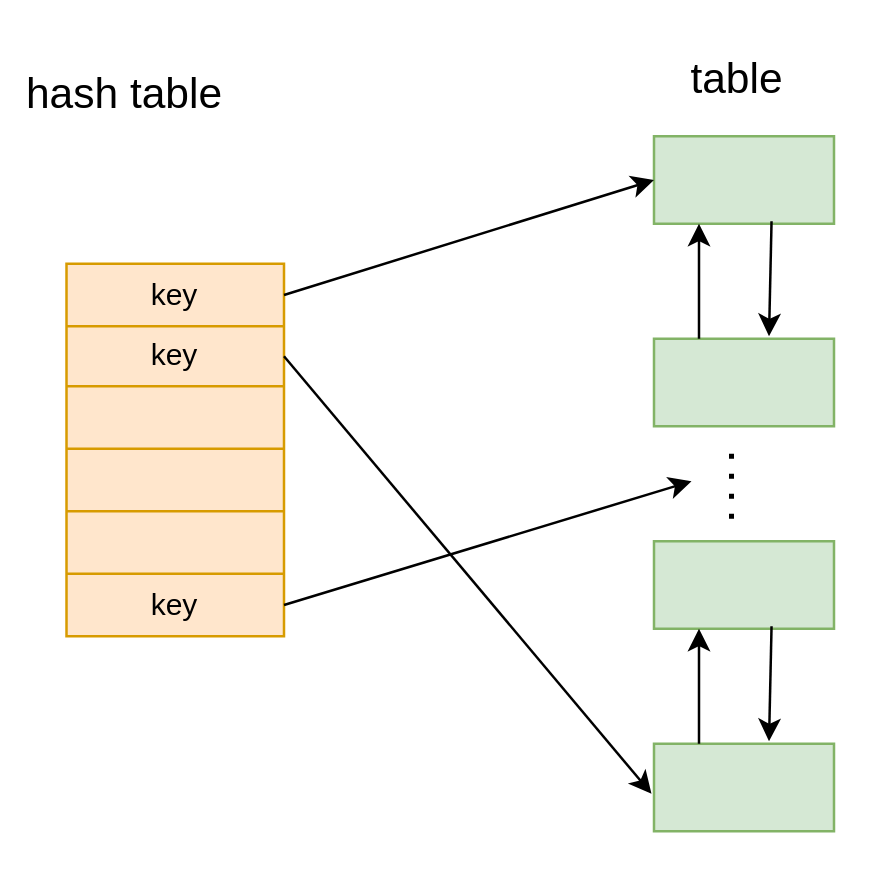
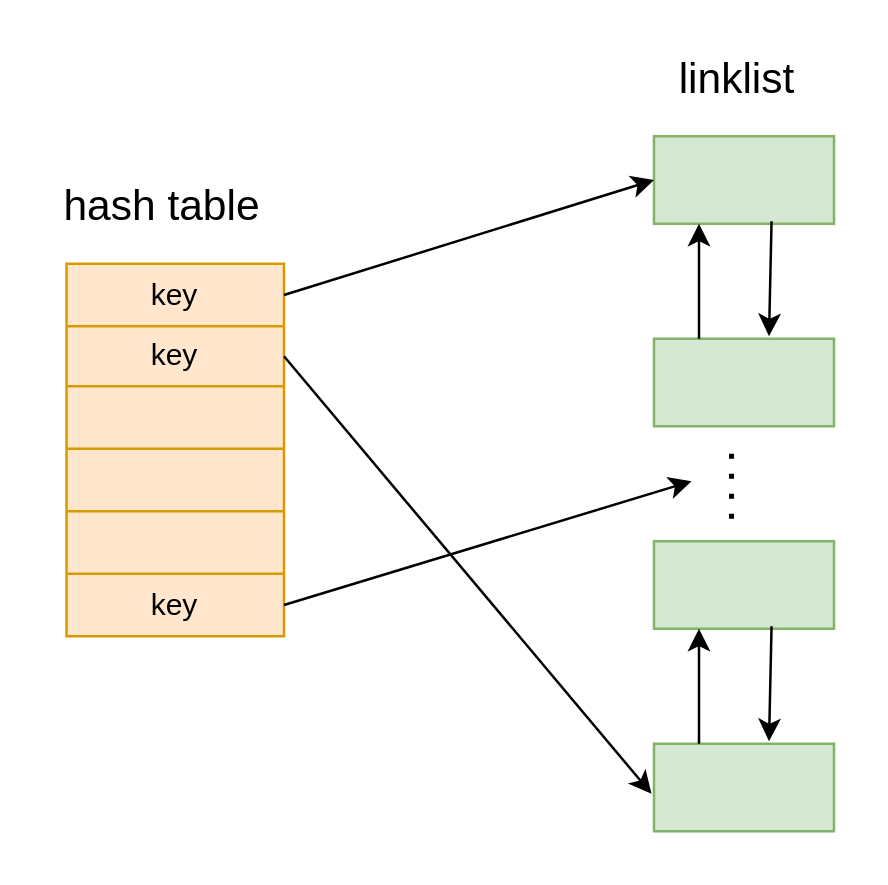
node "table": label "table" -> "linklist"
node "hash table": moved (124, 96) -> (161, 209)
